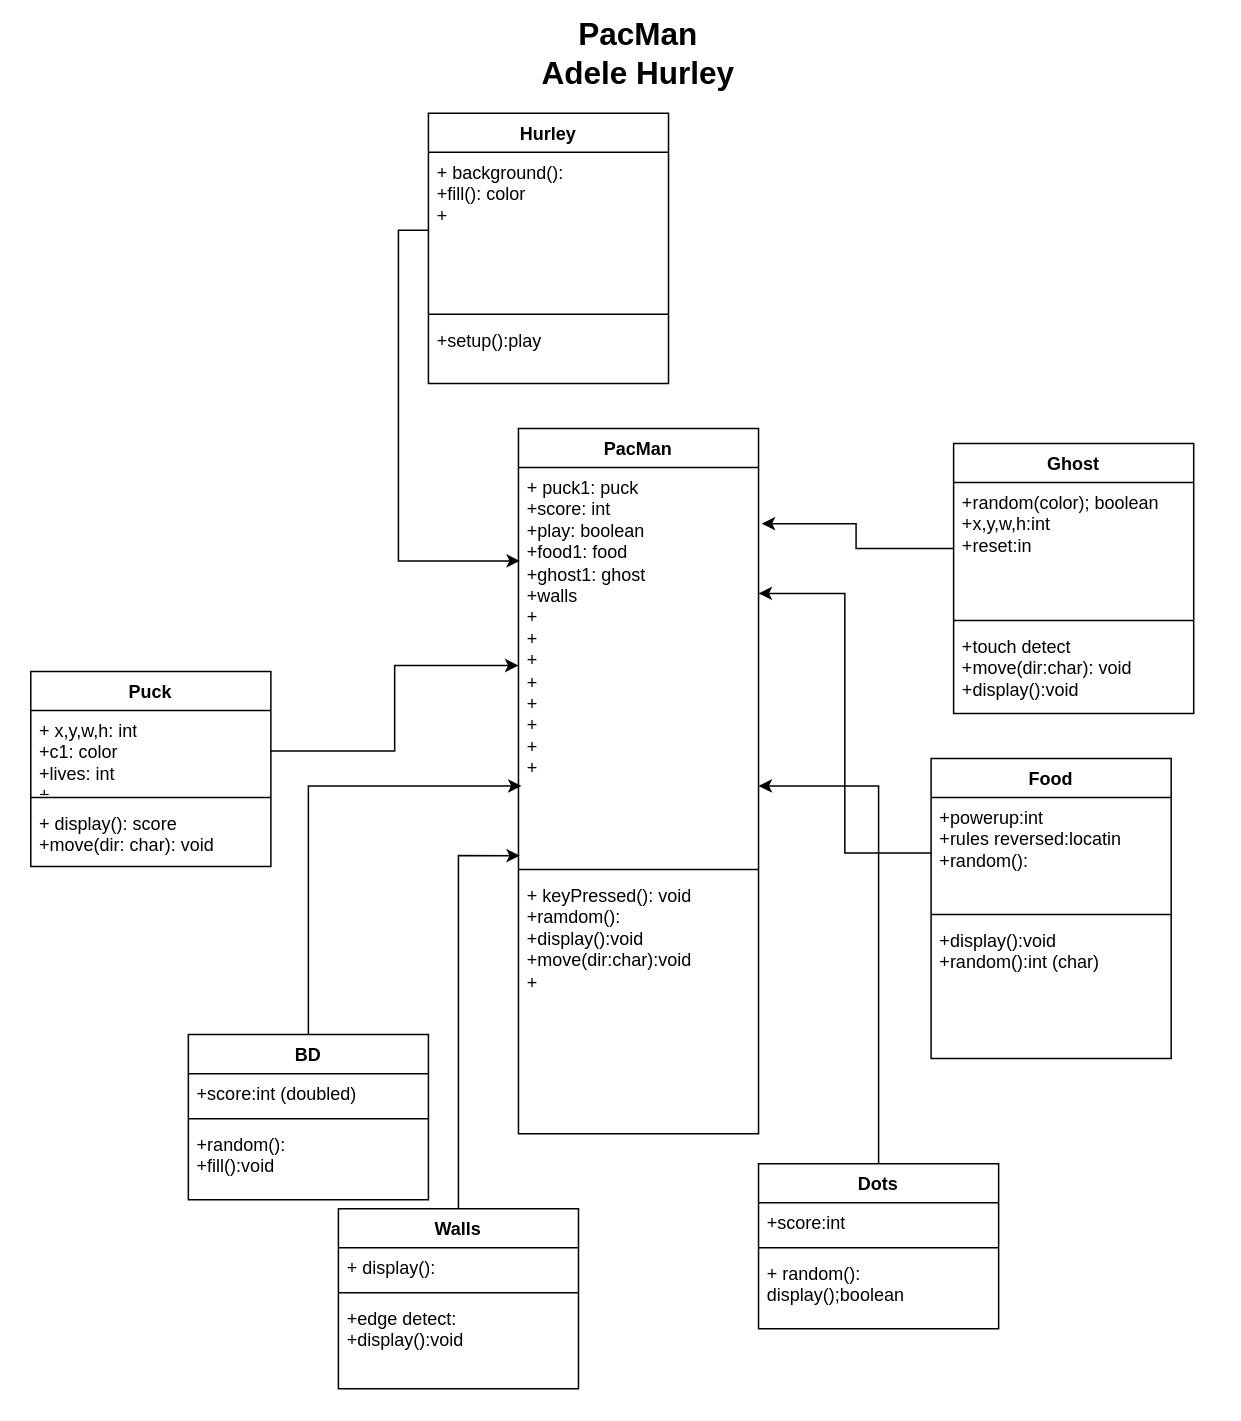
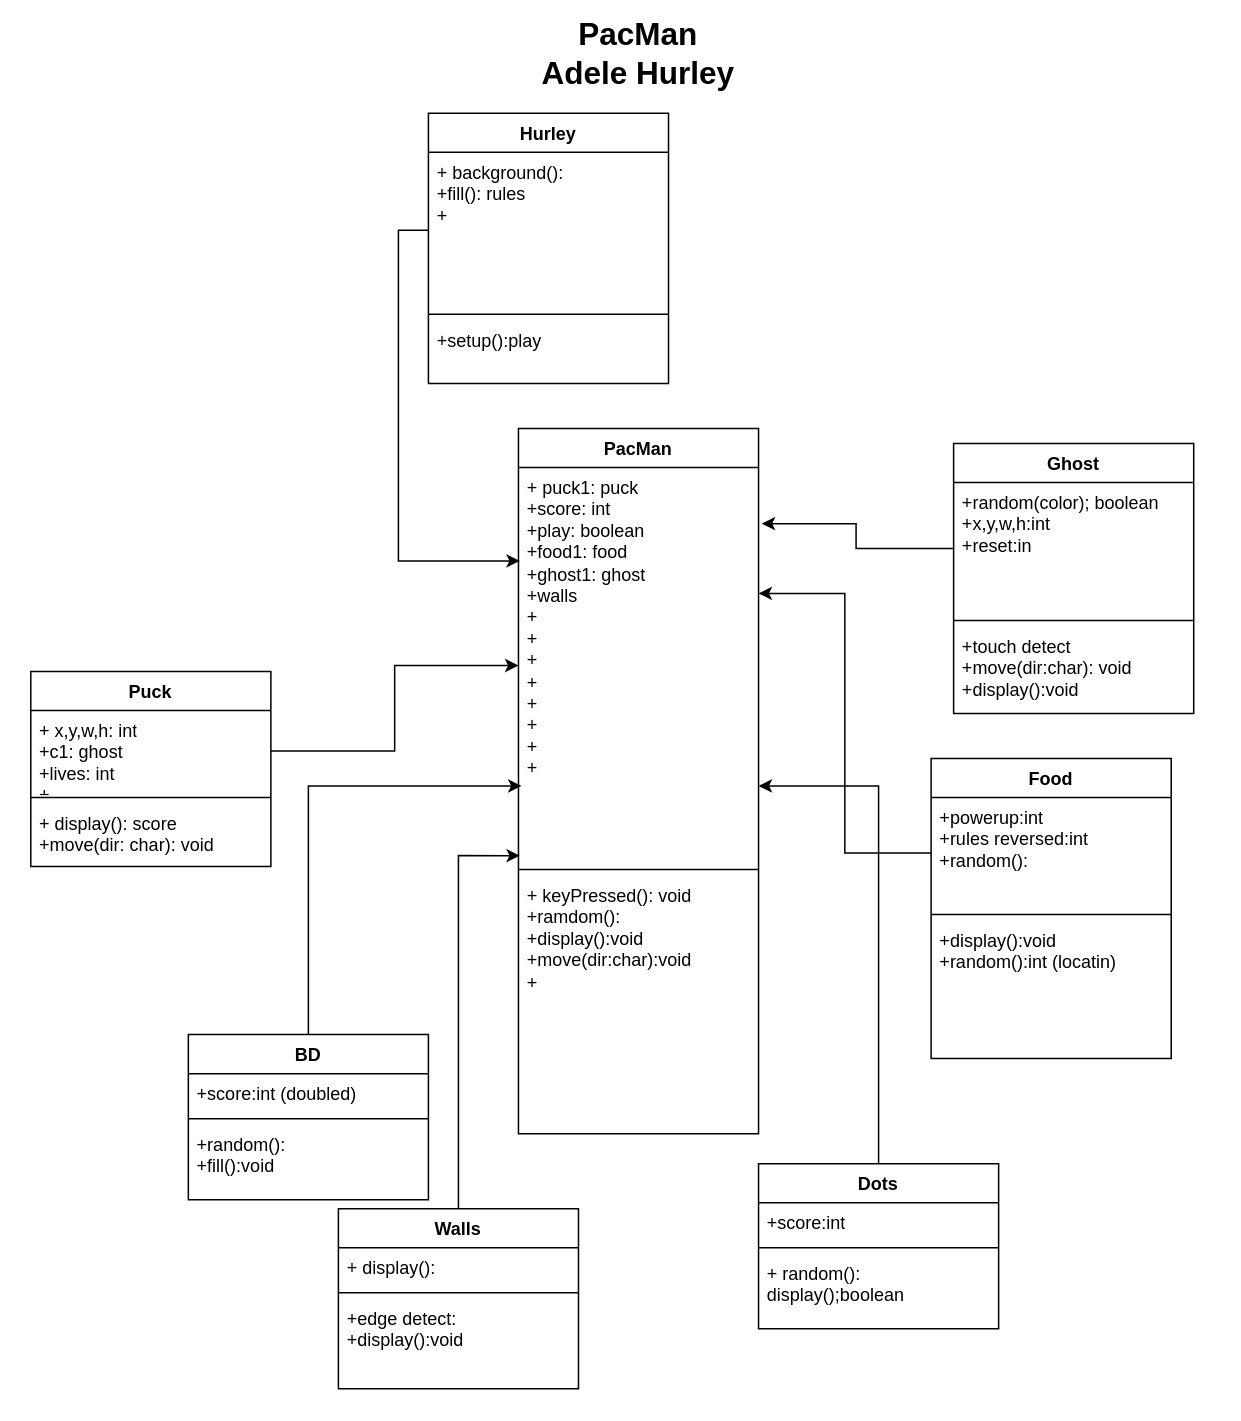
node "+ background(): +fill(): color +": label "+ background(): +fill(): color +" -> "+ background(): +fill(): rules +"
node "+ x,y,w,h: int +c1: color +lives: int +": label "+ x,y,w,h: int +c1: color +lives: int +" -> "+ x,y,w,h: int +c1: ghost +lives: int +"
node "+powerup:int +rules reversed:locatin +random():": label "+powerup:int +rules reversed:locatin +random():" -> "+powerup:int +rules reversed:int +random():"
node "+display():void +random():int (char)": label "+display():void +random():int (char)" -> "+display():void +random():int (locatin)"
